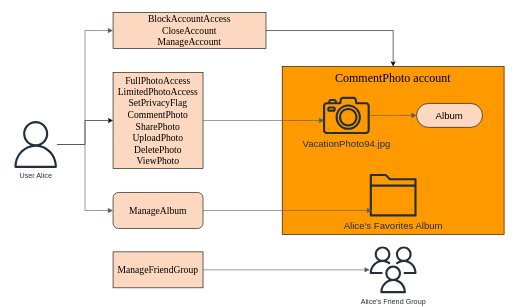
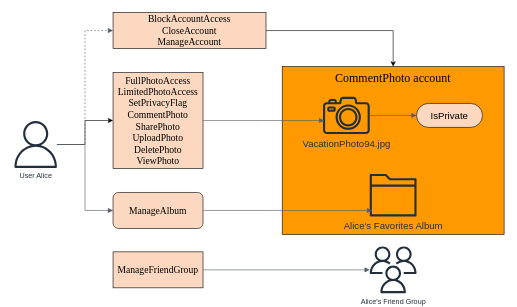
edge "User Alice" -> "BlockAccountAccess CloseAccount ManageAccount": style solid -> dashed
node "Album": label "Album" -> "IsPrivate"
